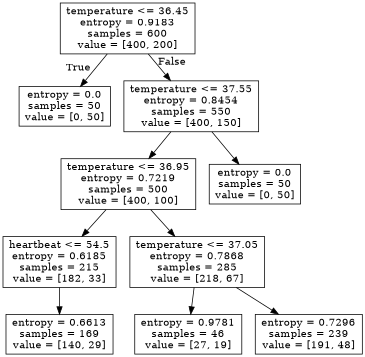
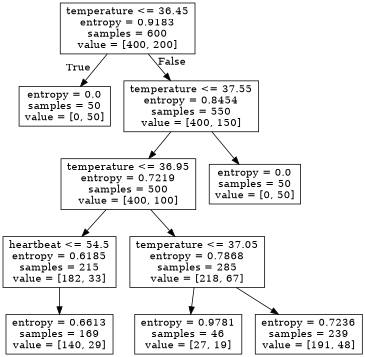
node "entropy = 0.7296 samples = 239 value = [191, 48]": label "entropy = 0.7296 samples = 239 value = [191, 48]" -> "entropy = 0.7236 samples = 239 value = [191, 48]"
